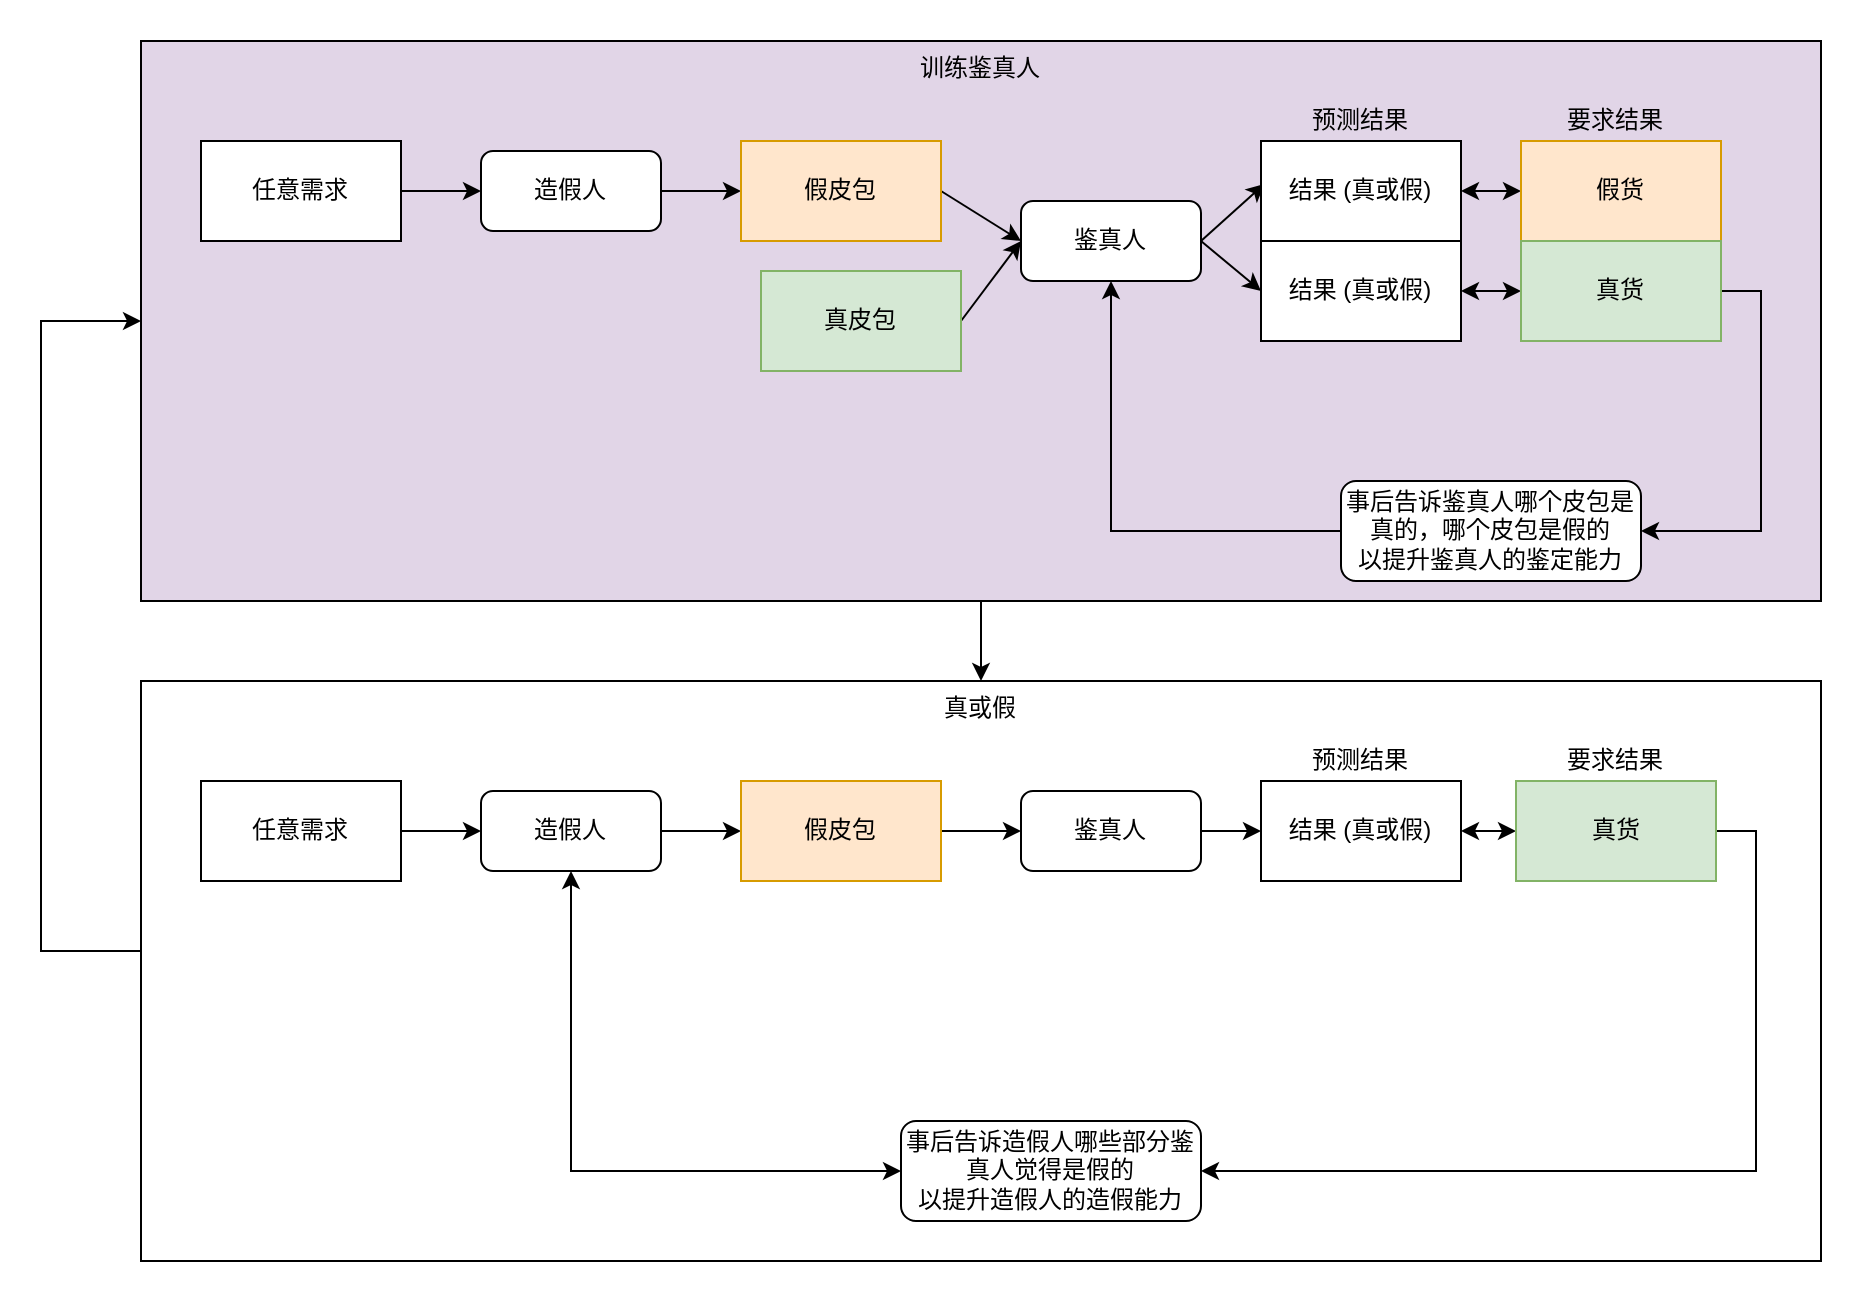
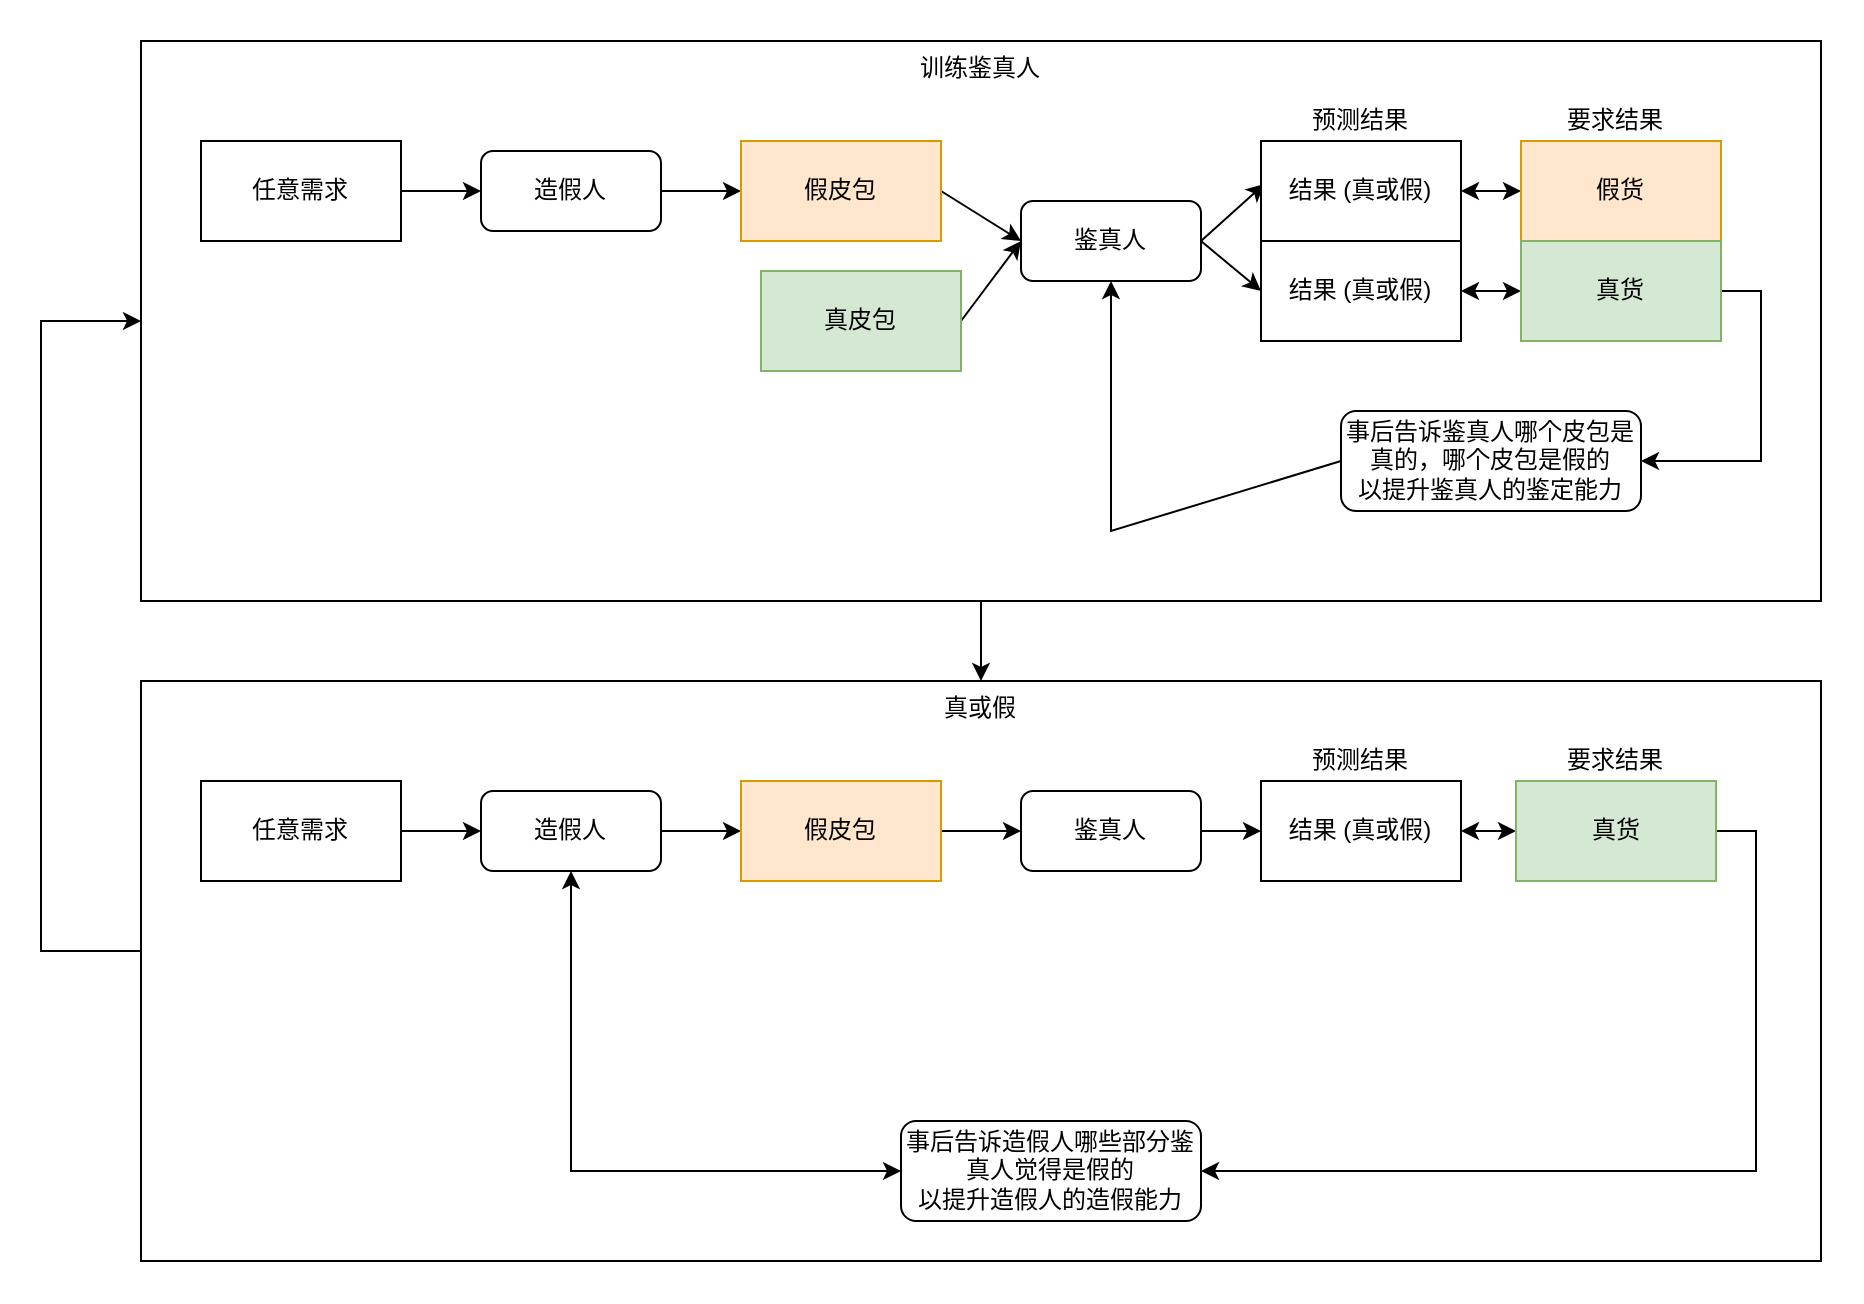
node "训练鉴真人": fillcolor #e1d5e7 -> #ffffff
node "事后告诉鉴真人哪个皮包是真的，哪个皮包是假的 以提升鉴真人的鉴定能力": moved (1491, 531) -> (1491, 461)
